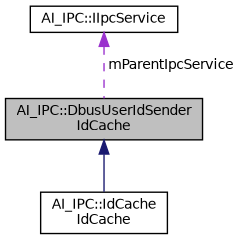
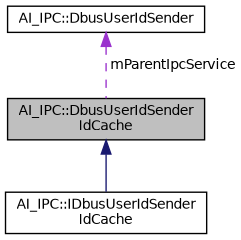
node "AI_IPC::IIpcService": label "AI_IPC::IIpcService" -> "AI_IPC::DbusUserIdSender"
node "AI_IPC::IdCache IdCache": label "AI_IPC::IdCache IdCache" -> "AI_IPC::IDbusUserIdSender IdCache"
